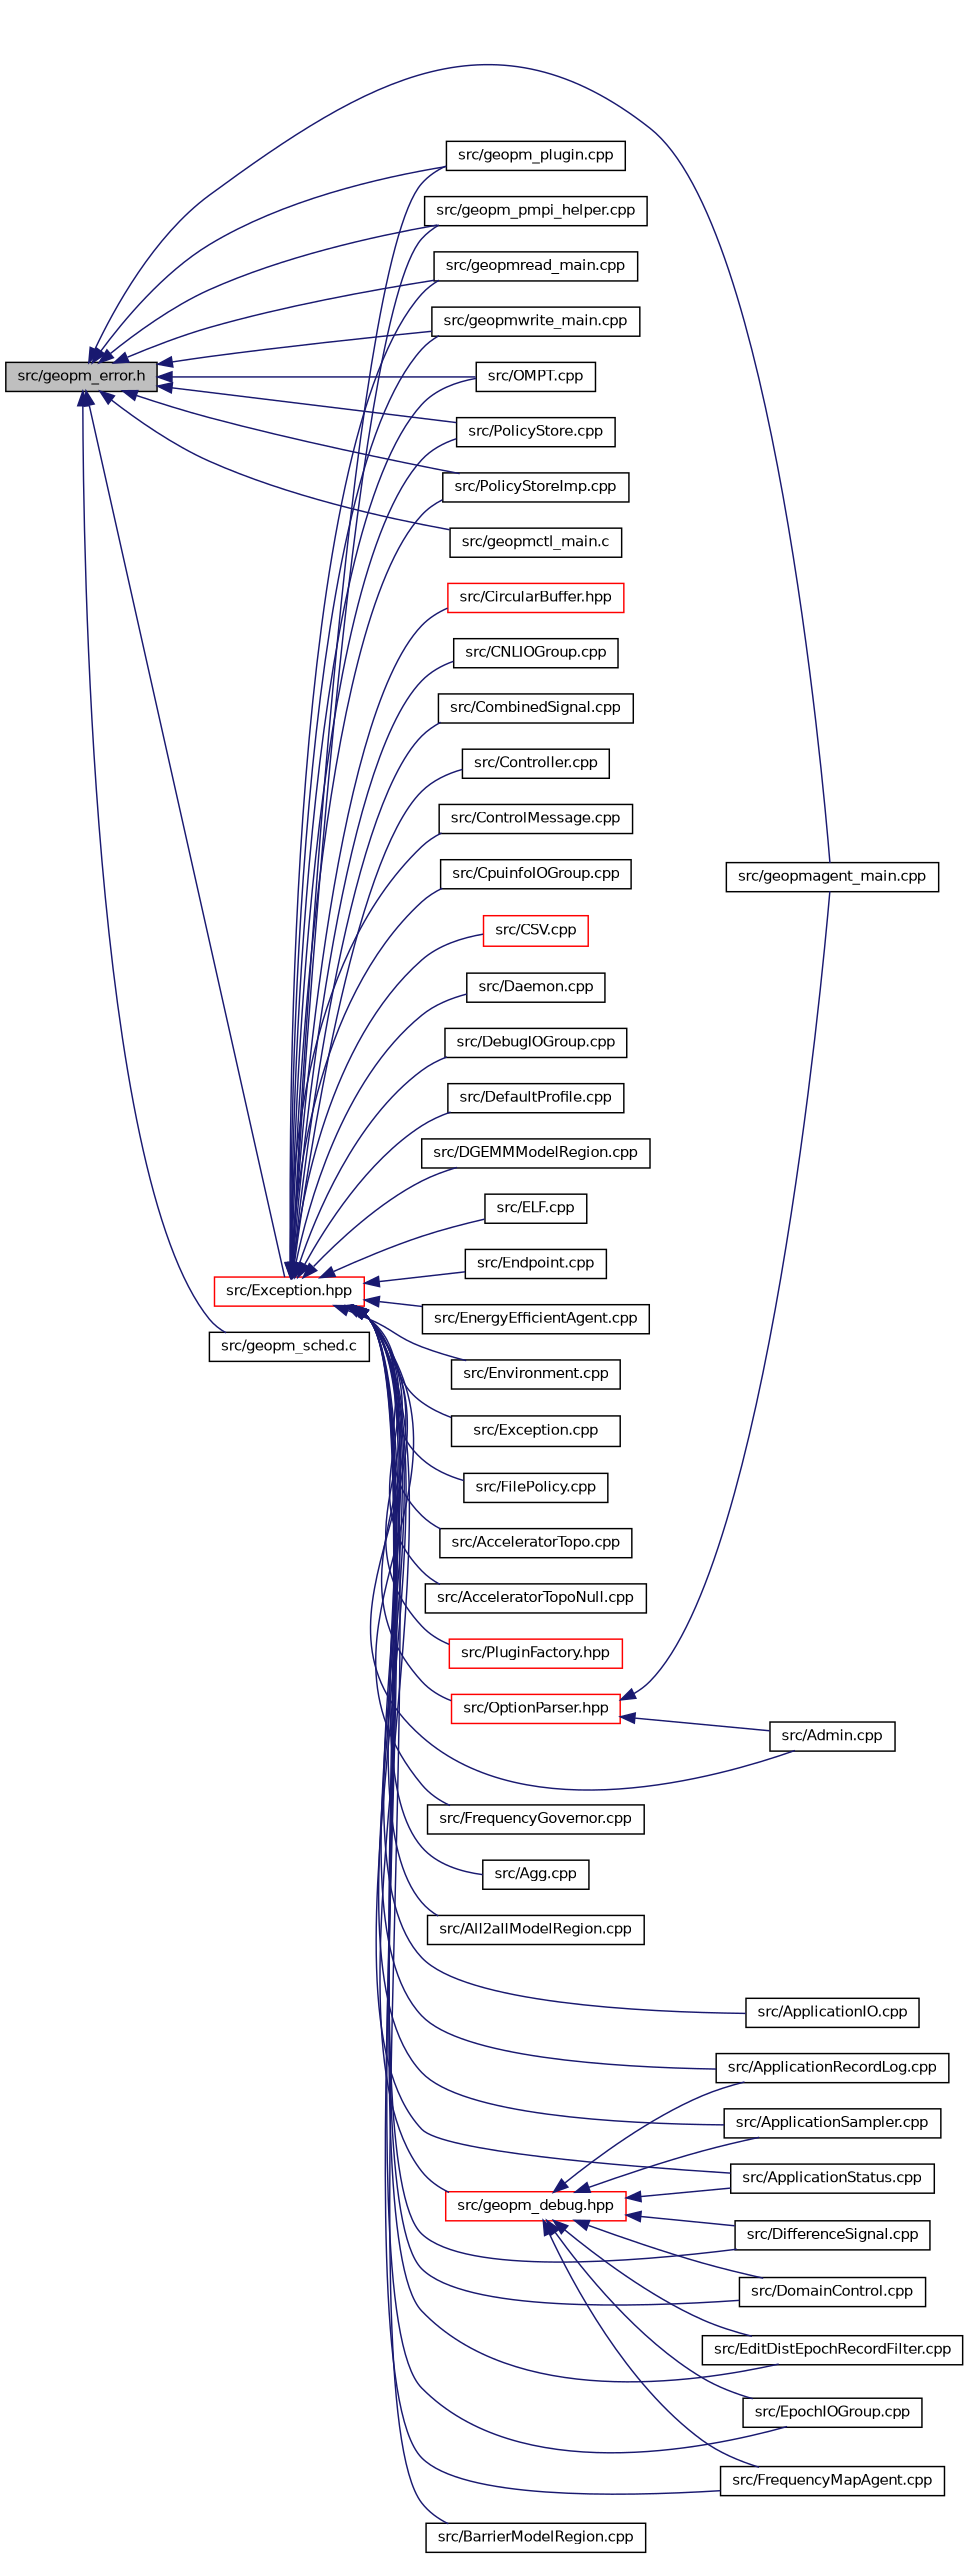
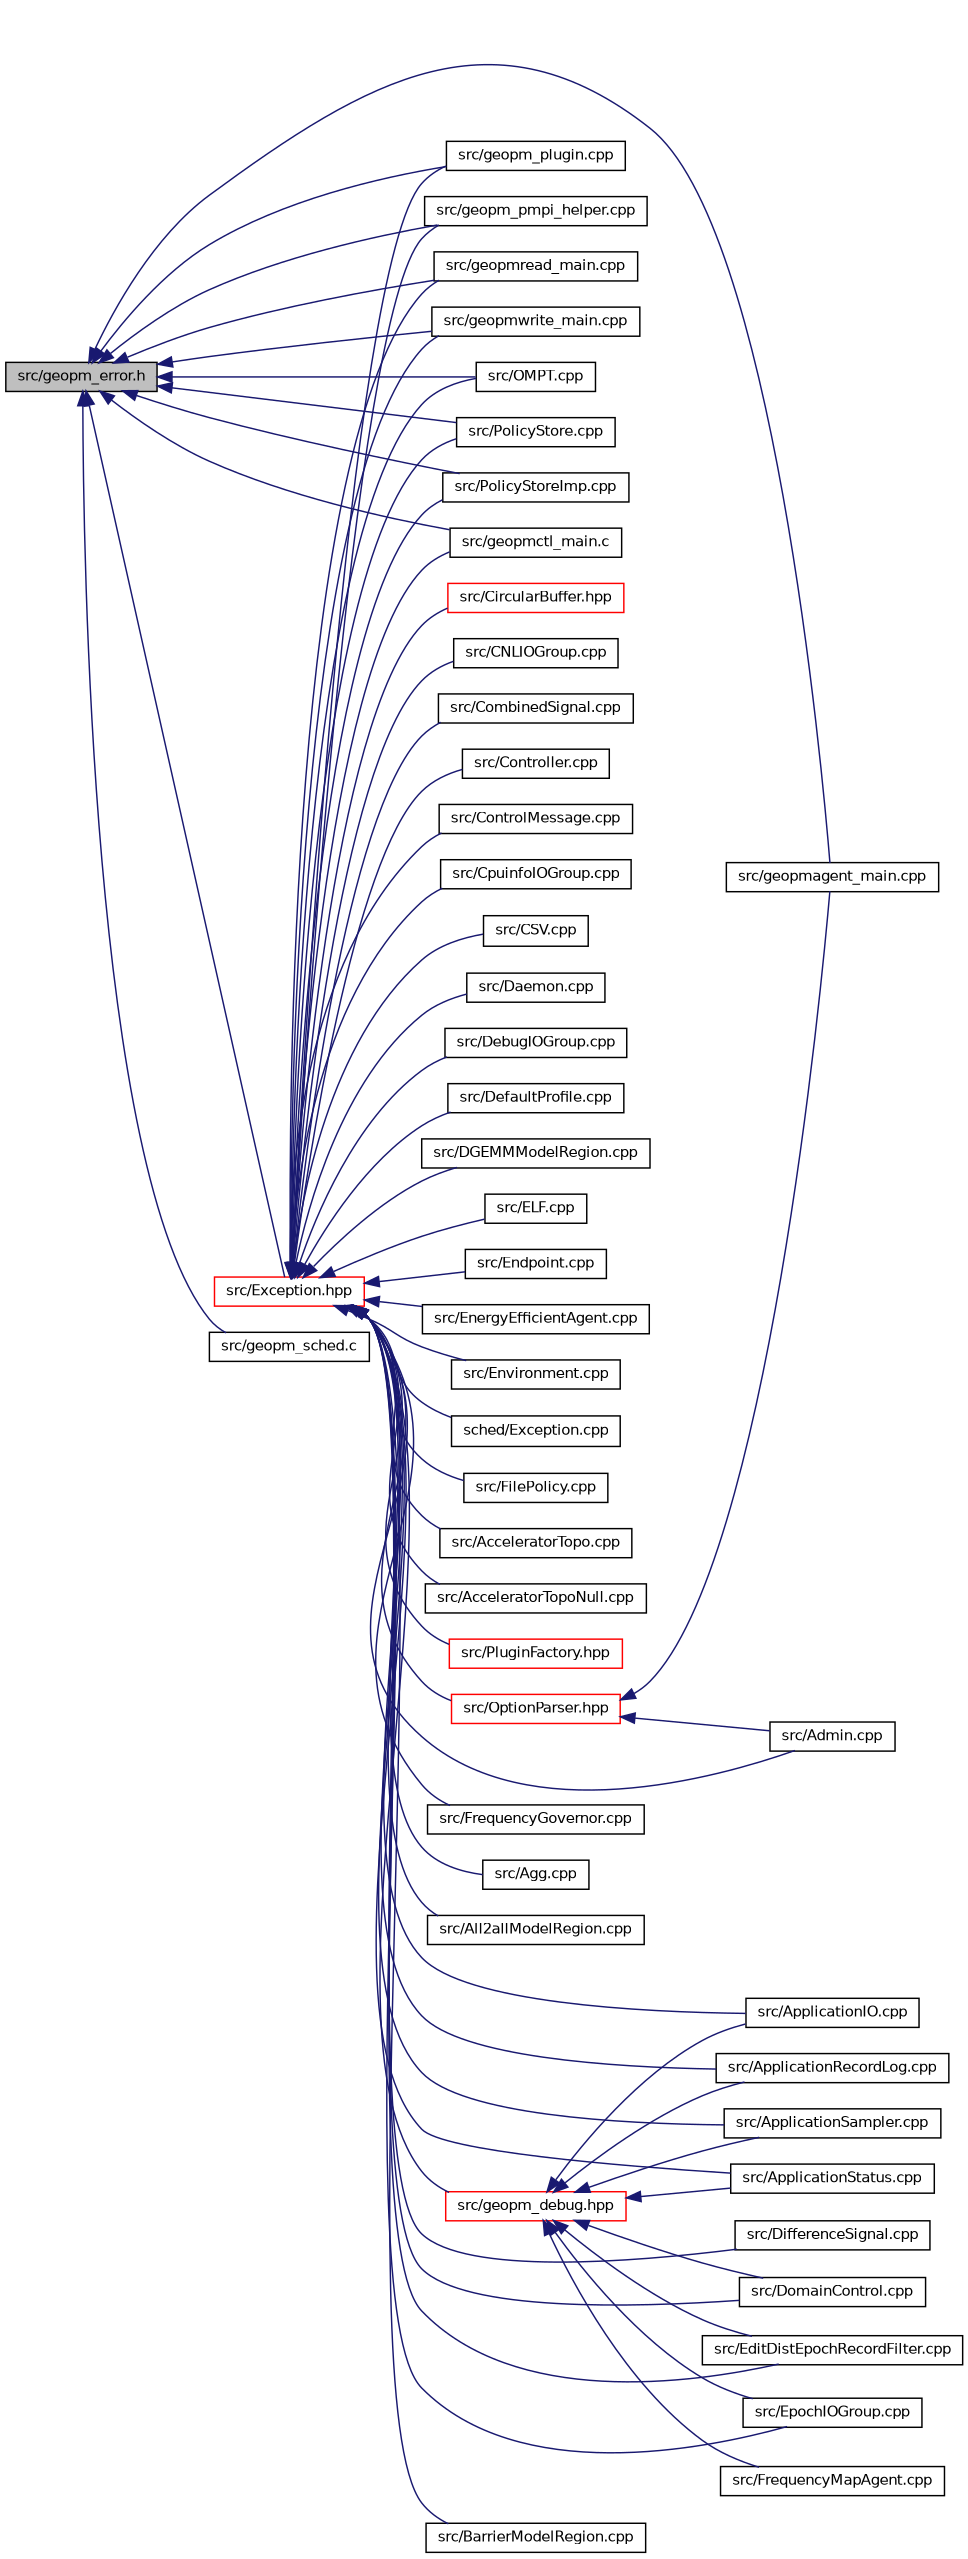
node "src/CSV.cpp": color red -> black
node "src/Exception.cpp": label "src/Exception.cpp" -> "sched/Exception.cpp"
edge "src/FrequencyMapAgent.cpp" -> "src/Exception.hpp": now "src/geopmctl_main.c" -> "src/Exception.hpp"
edge "src/DifferenceSignal.cpp" -> "src/geopm_debug.hpp": now "src/ApplicationIO.cpp" -> "src/geopm_debug.hpp"
